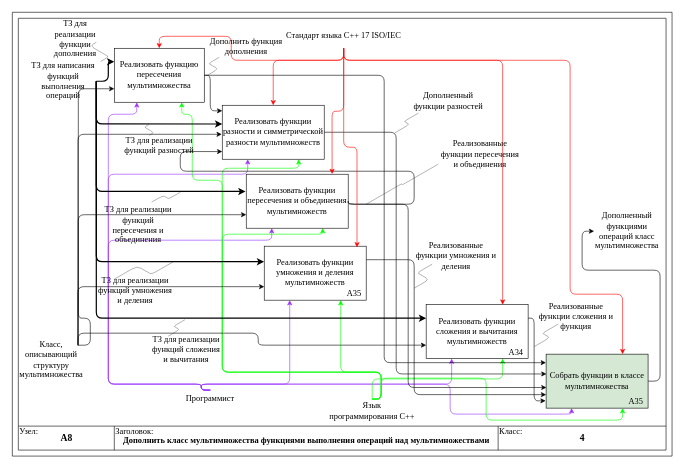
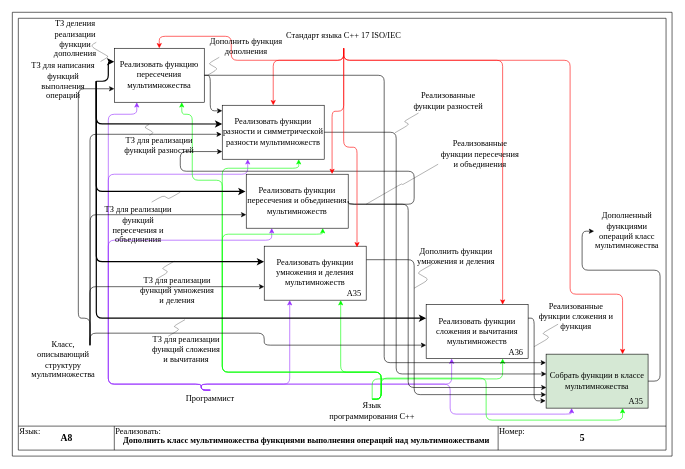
node "ТЗ для реализации функции дополнения": label "ТЗ для реализации функции дополнения" -> "ТЗ деления реализации функции дополнения"
node "Дополненный функции разностей": label "Дополненный функции разностей" -> "Реализованные функции разностей"
node "Реализованные функции умножения и деления": label "Реализованные функции умножения и деления" -> "Дополнить функции умножения и деления"
node "ТЗ для реализации функций умножения и деления": moved (135, 291) -> (177, 291)
node "A34": label "A34" -> "A36"
node "Класс, описывающий структуру мультимножества": moved (51, 360) -> (63, 360)
node "Узел:": label "Узел:" -> "Язык:"
node "Заголовок:": label "Заголовок:" -> "Реализовать:"
node "Класс:": label "Класс:" -> "Номер:"
node "4": label "4" -> "5"
